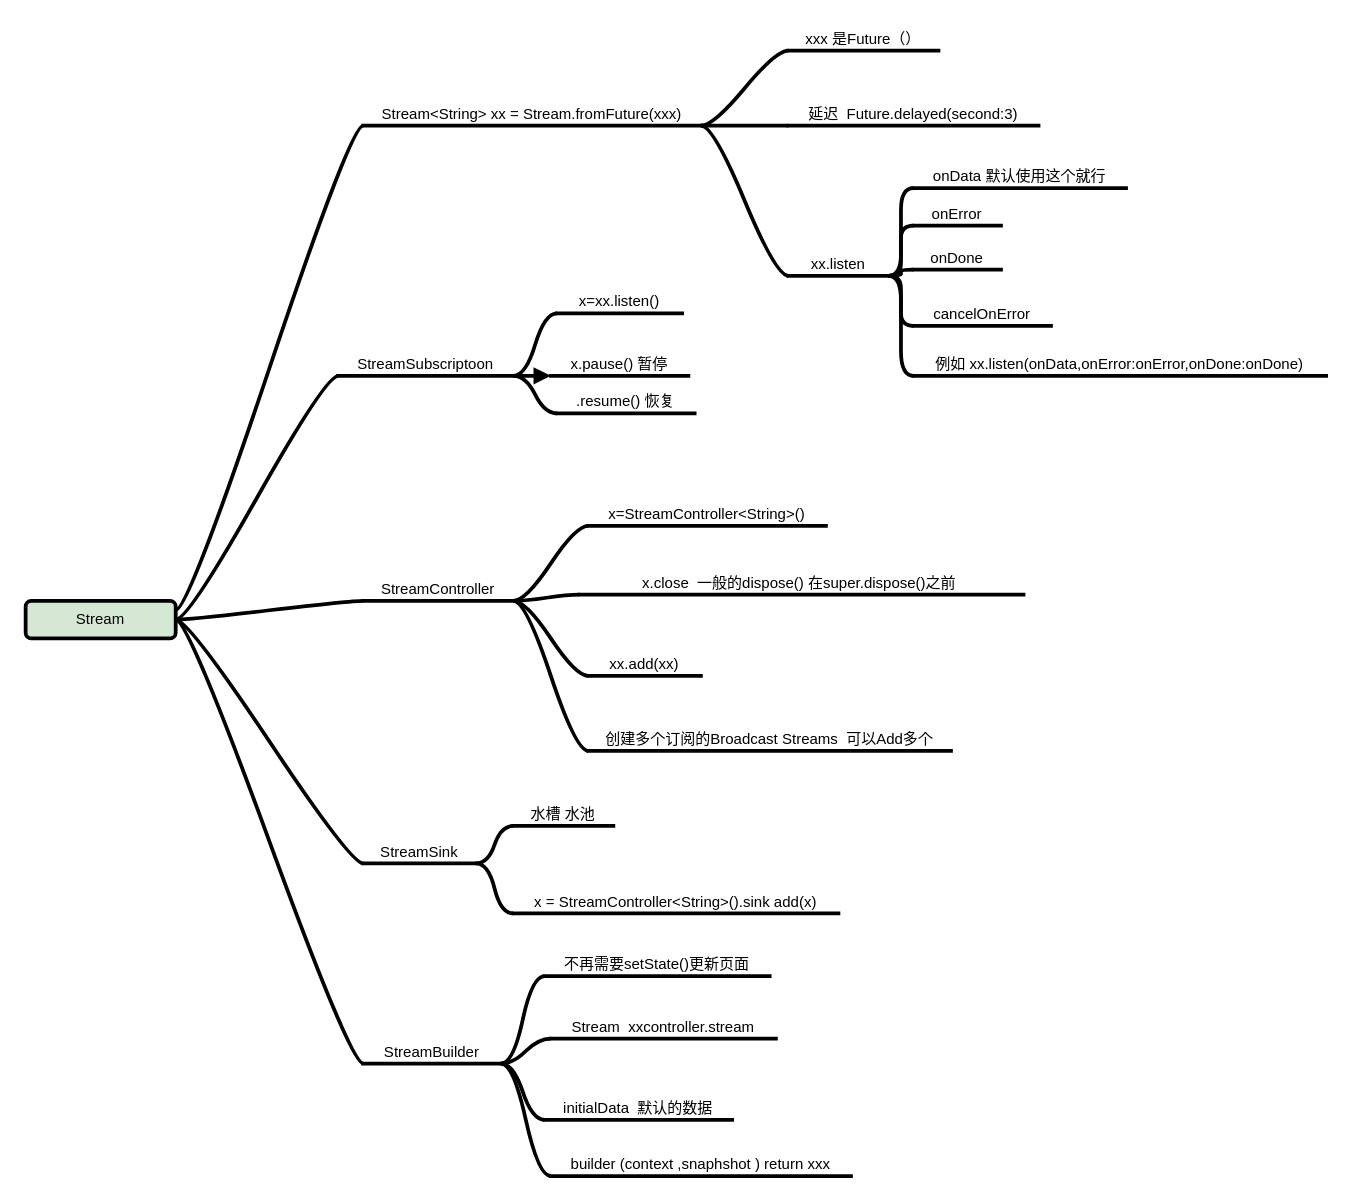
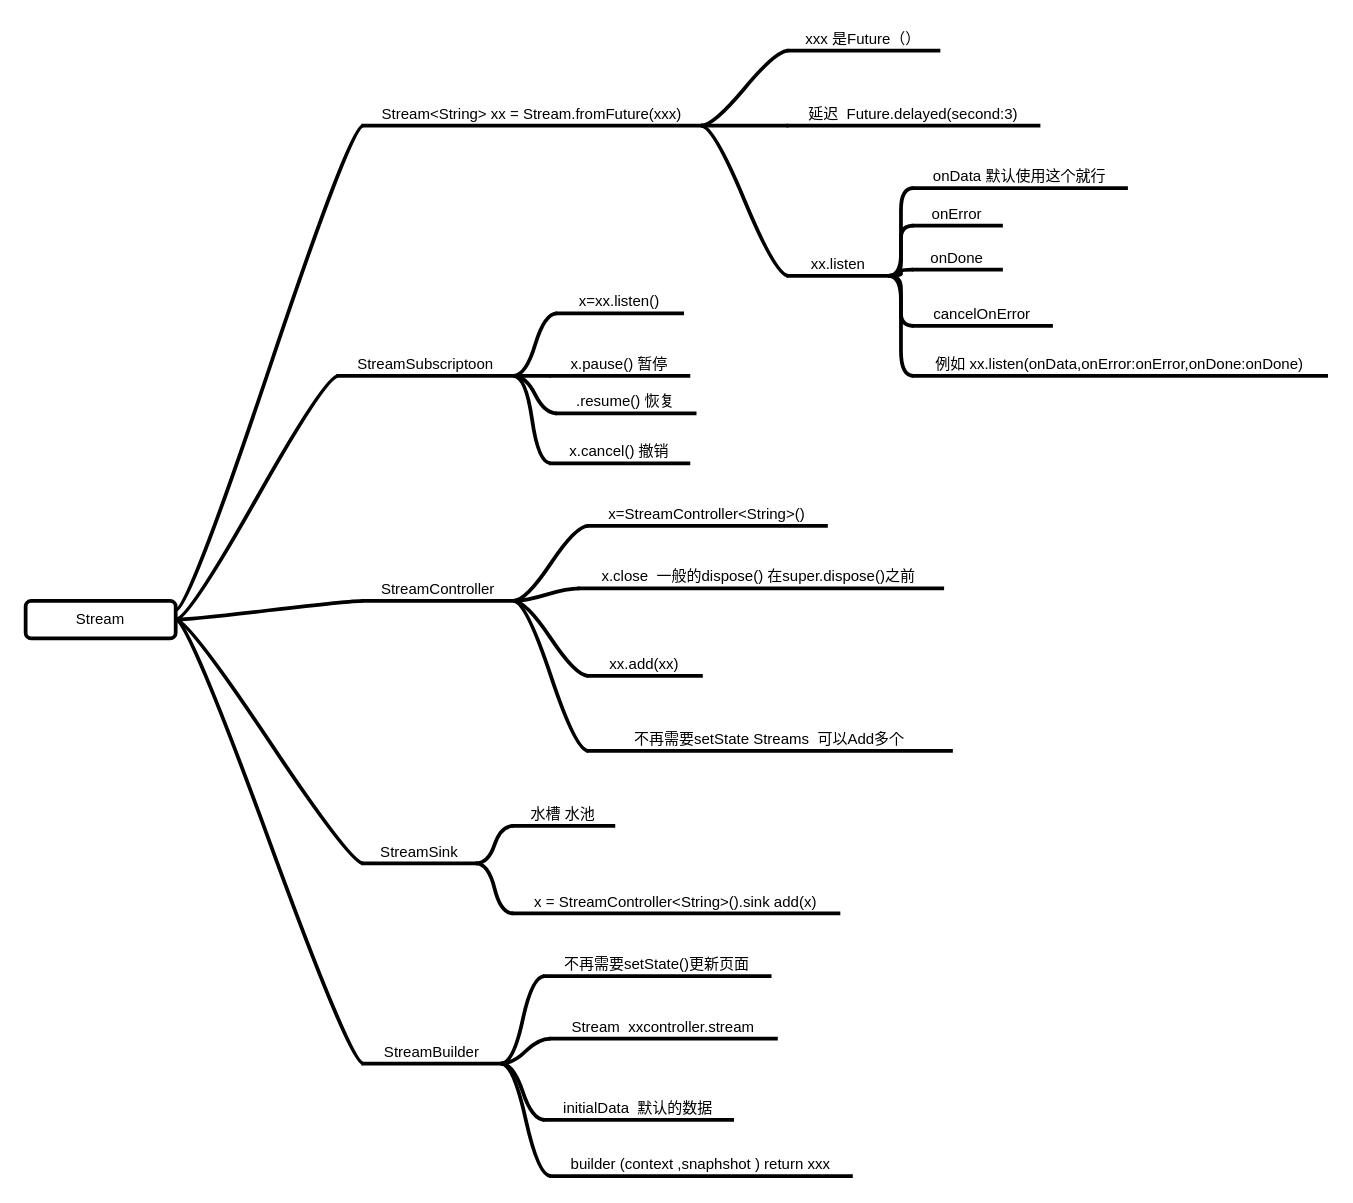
edge "StreamSubscriptoon" -> "x.pause() 暂停": arrowhead block -> none
edge "StreamSubscriptoon" -- "x.cancel() 撤销": added
node "x.cancel() 撤销": added
node "x.close 一般的dispose() 在super.dispose()之前": size 444x31 -> 363x25
node "Stream": fillcolor #d5e8d4 -> #ffffff
node "创建多个订阅的Broadcast Streams 可以Add多个": label "创建多个订阅的Broadcast Streams 可以Add多个" -> "不再需要setState Streams 可以Add多个"
